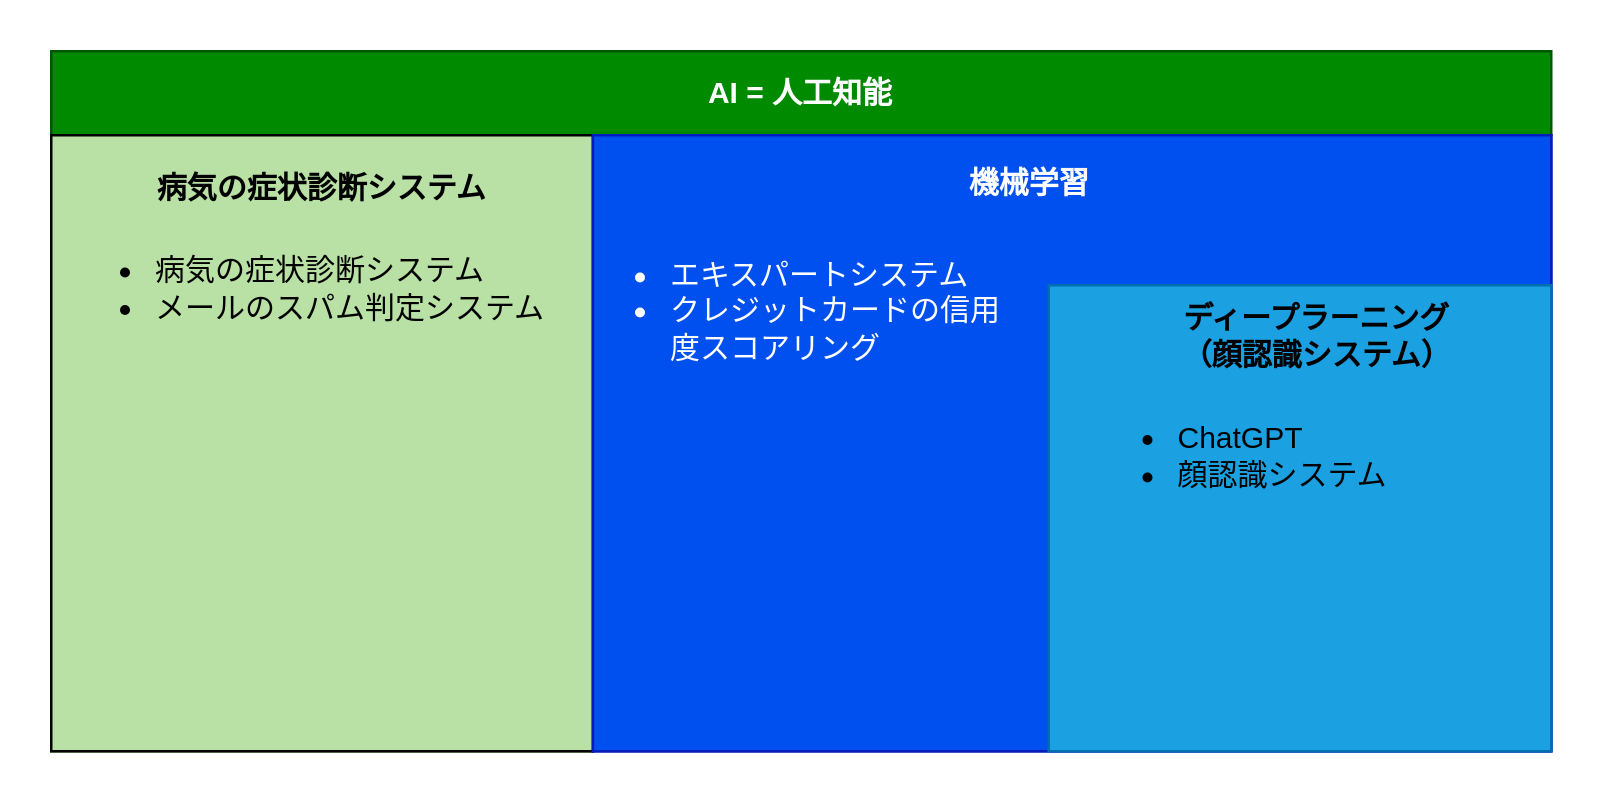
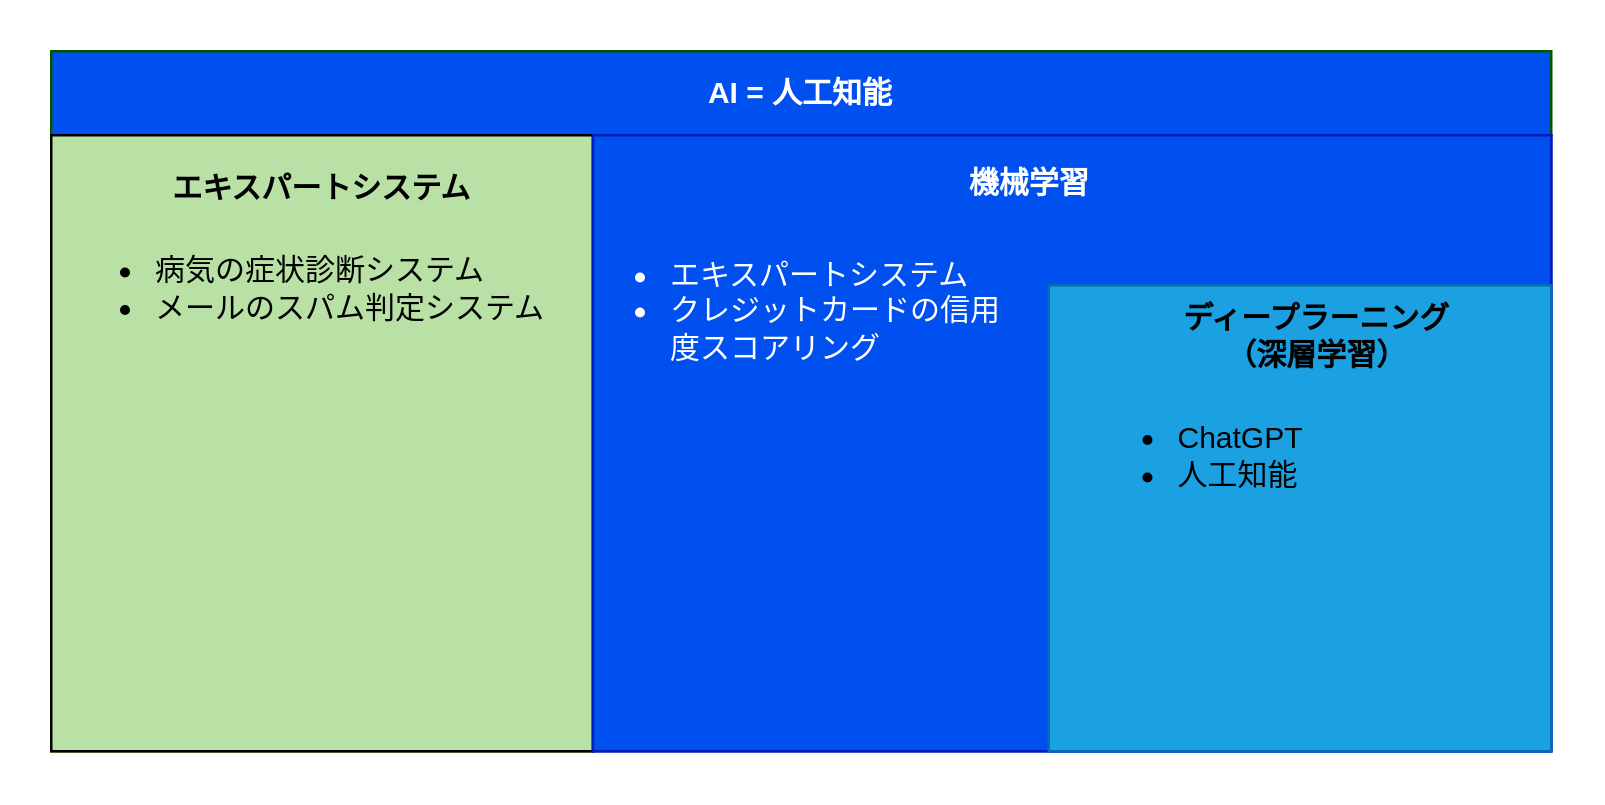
node "AI = 人工知能": fillcolor #008a00 -> #0050ef
node "病気の症状診断システム": label "病気の症状診断システム" -> "エキスパートシステム"
node "ディープラーニング （顔認識システム）": label "ディープラーニング （顔認識システム）" -> "ディープラーニング （深層学習）"
node "ChatGPT 顔認識システム": label "ChatGPT 顔認識システム" -> "ChatGPT 人工知能"
